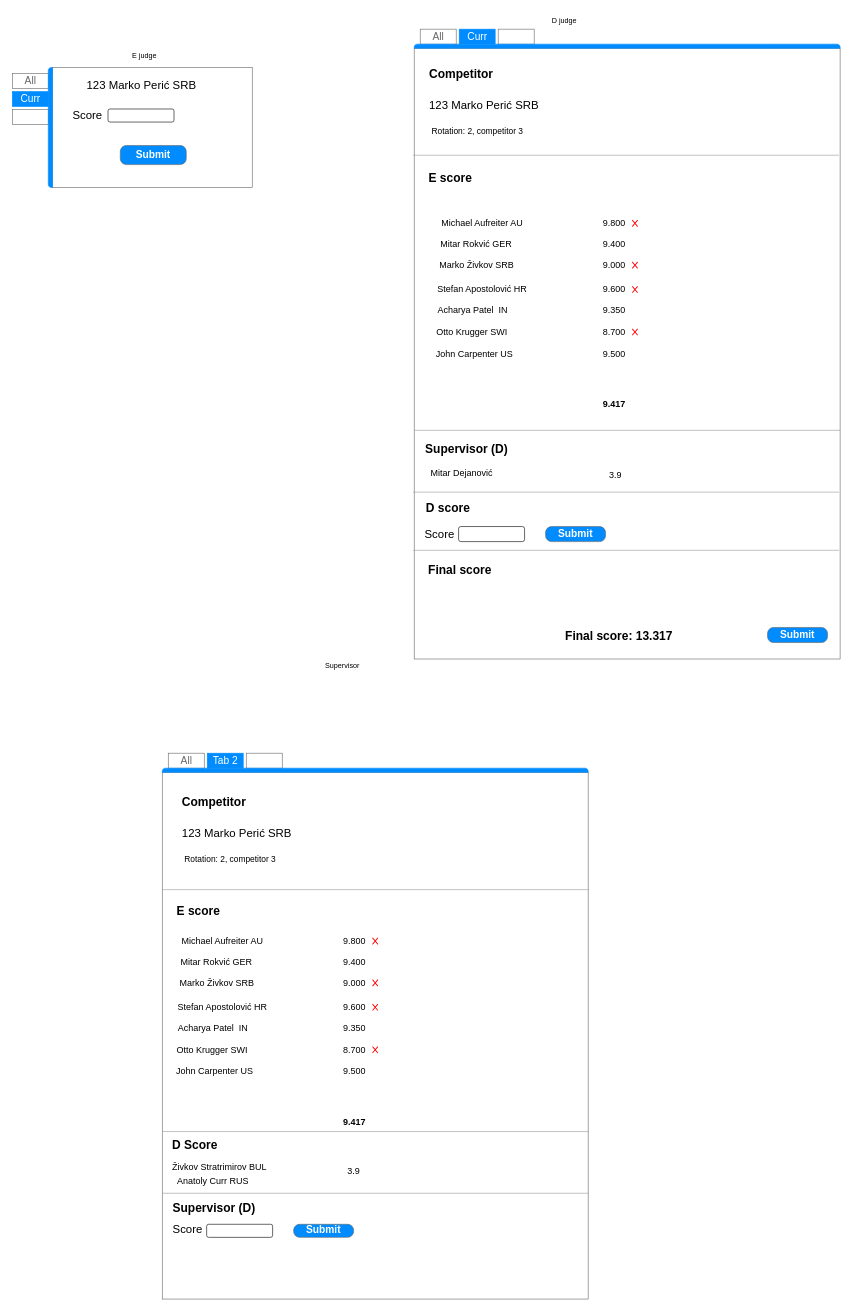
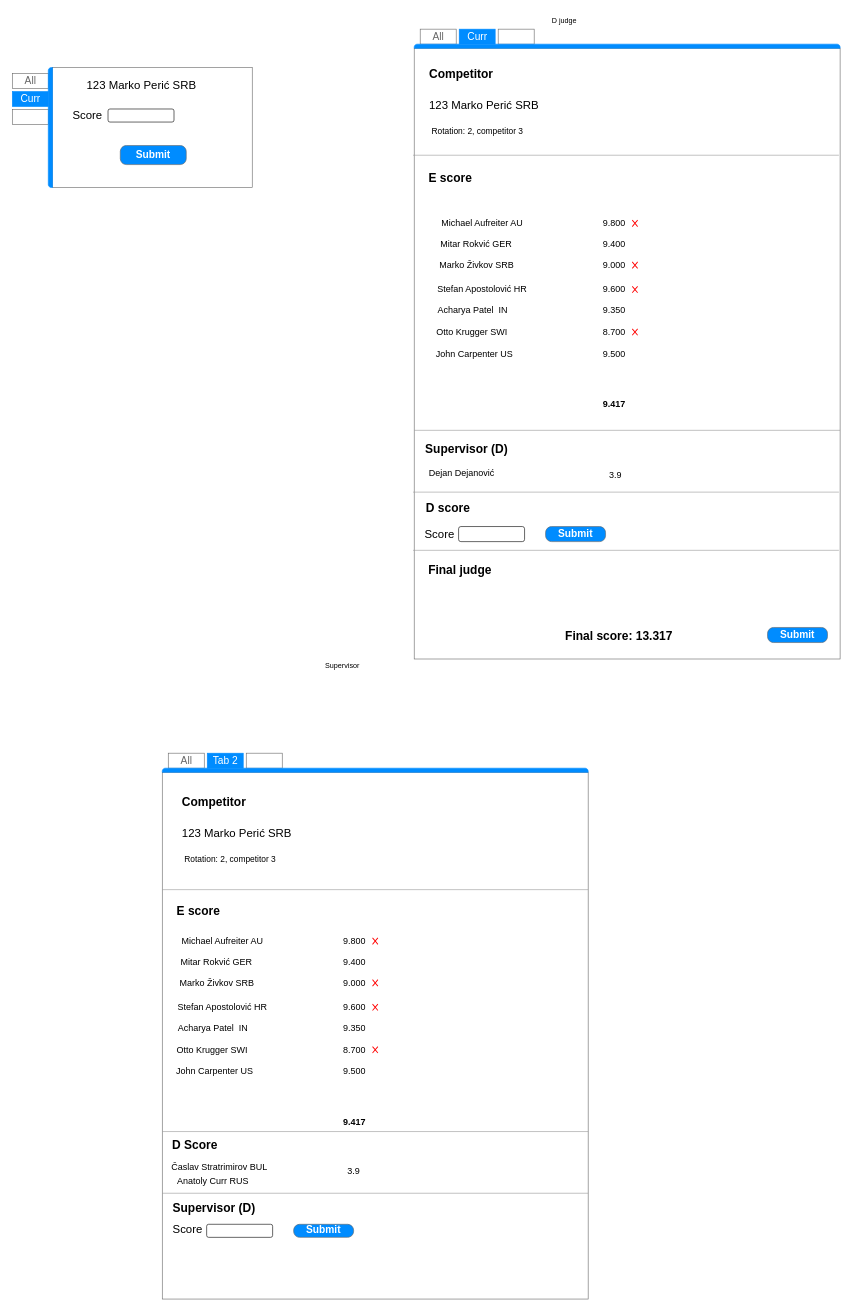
node "E judge": removed
node "Mitar Dejanović": label "Mitar Dejanović" -> "Dejan Dejanović"
node "Final score": label "Final score" -> "Final judge"
node "Živkov Stratrimirov BUL": label "Živkov Stratrimirov BUL" -> "Časlav Stratrimirov BUL"
